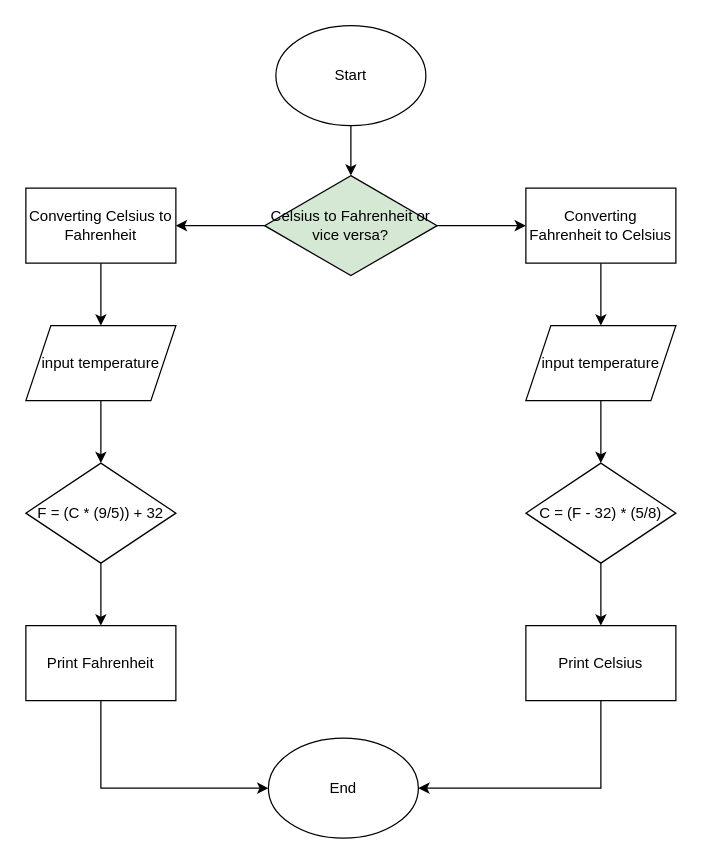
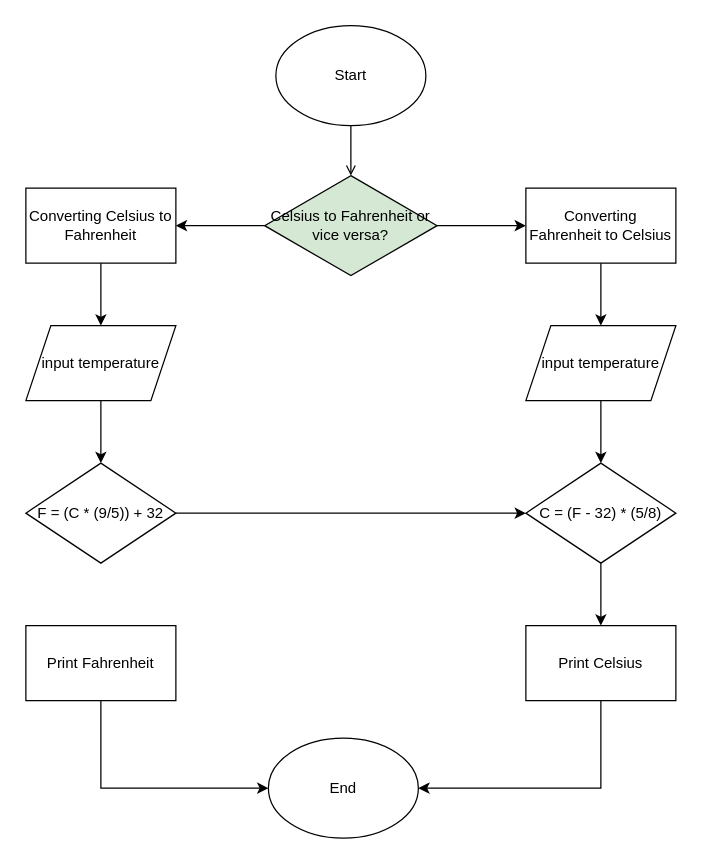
edge "Start" -> "Celsius to Fahrenheit or vice versa?": arrowhead classic -> open
edge "F = (C * (9/5)) + 32" -> "Print Fahrenheit": now "F = (C * (9/5)) + 32" -> "C = (F - 32) * (5/8)"
